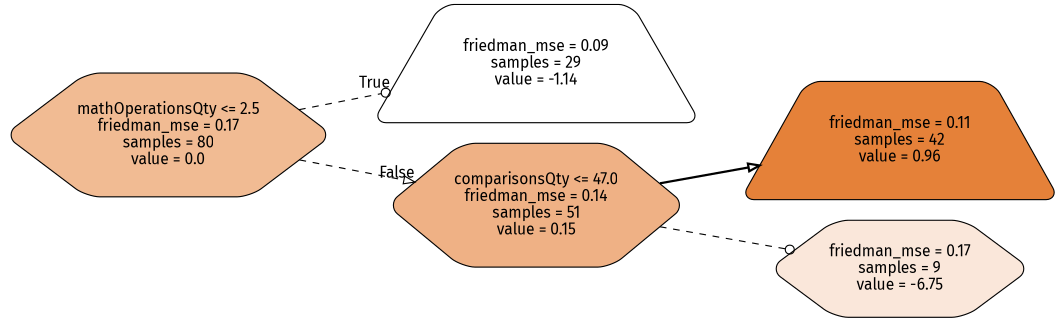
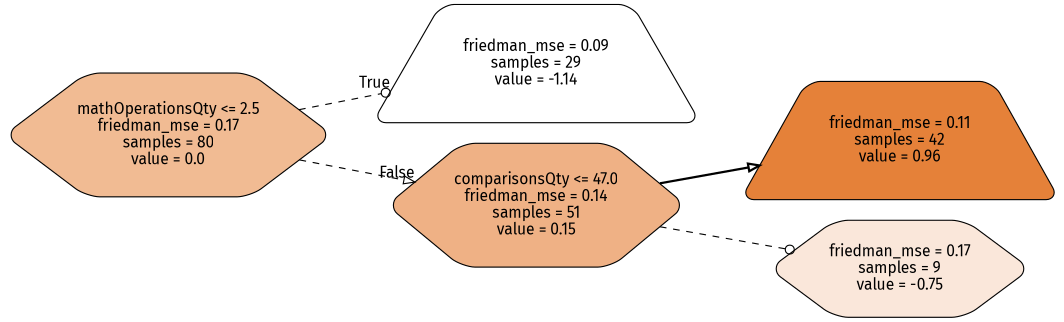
node "friedman_mse = 0.17 samples = 9 value = -6.75": label "friedman_mse = 0.17 samples = 9 value = -6.75" -> "friedman_mse = 0.17 samples = 9 value = -0.75"
